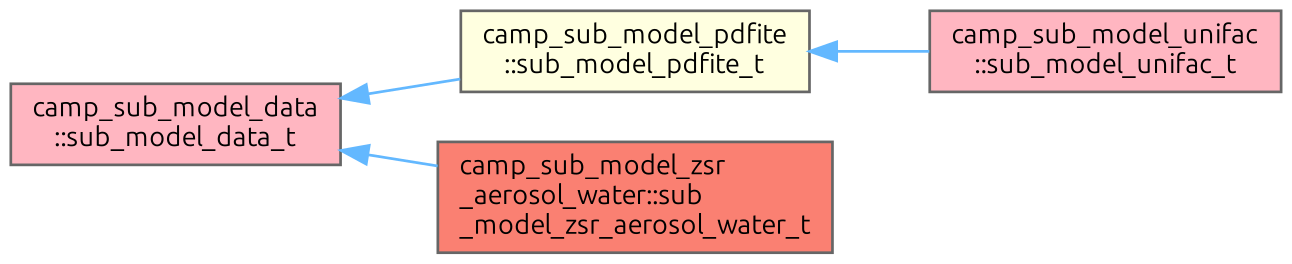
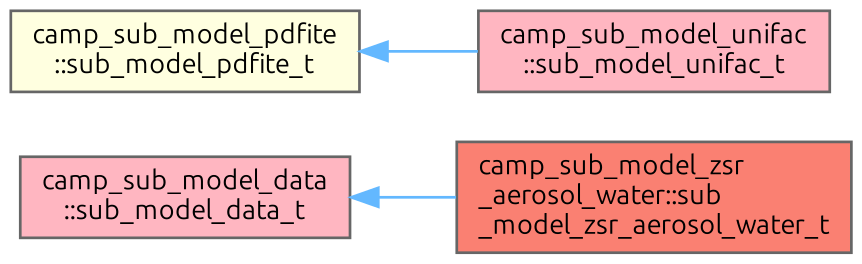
edge "camp_sub_model_pdfite ::sub_model_pdfite_t" -> "camp_sub_model_data ::sub_model_data_t": removed
